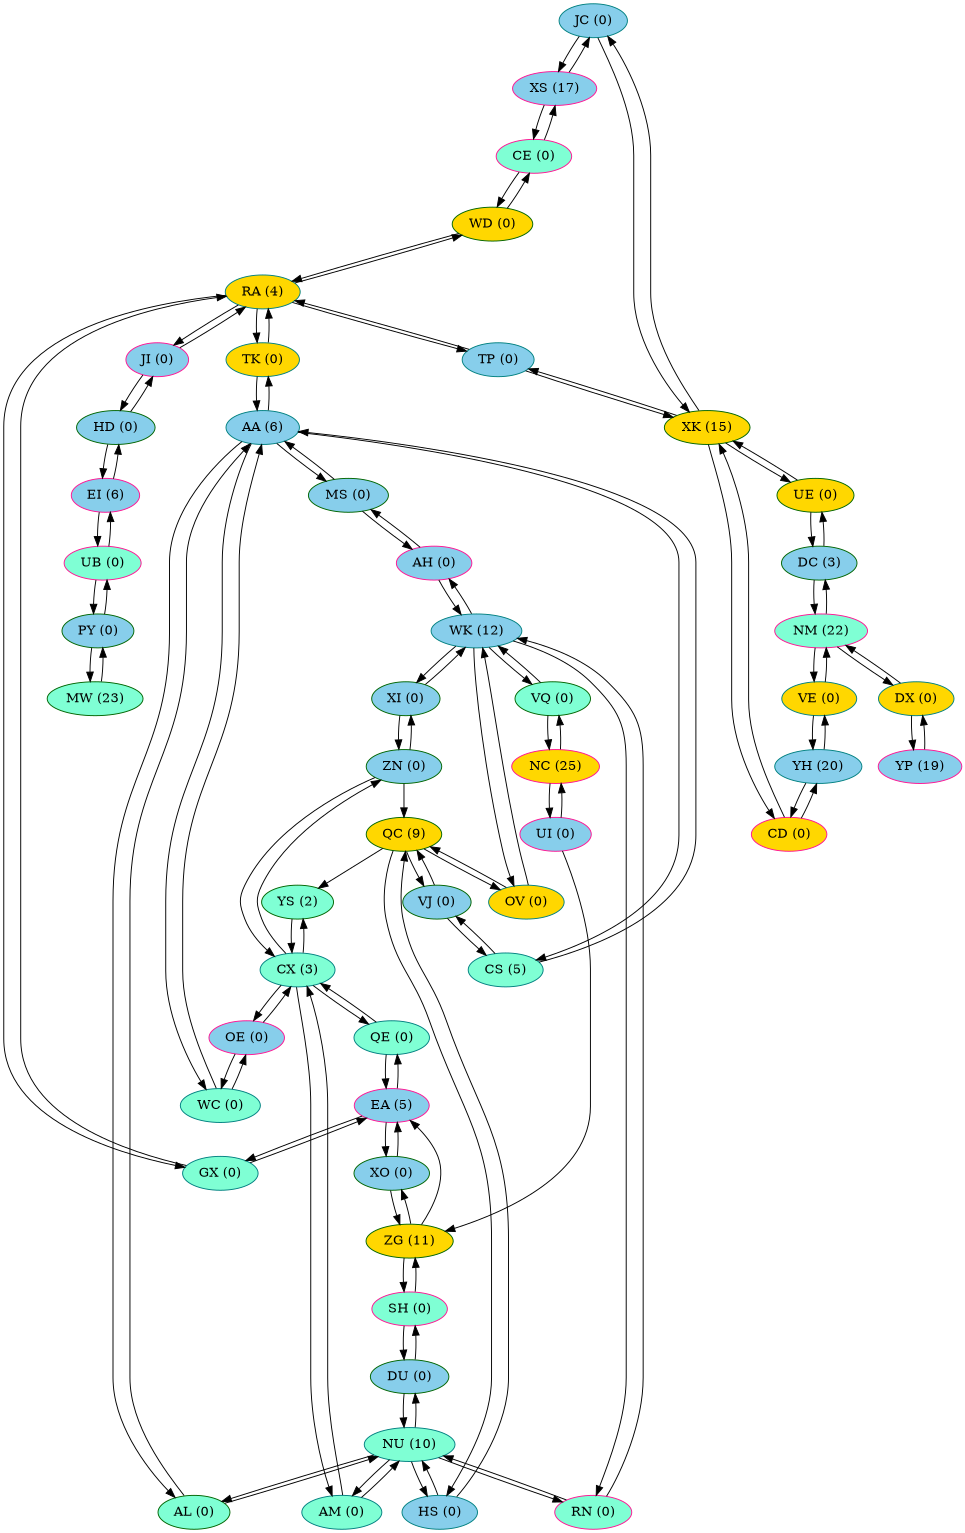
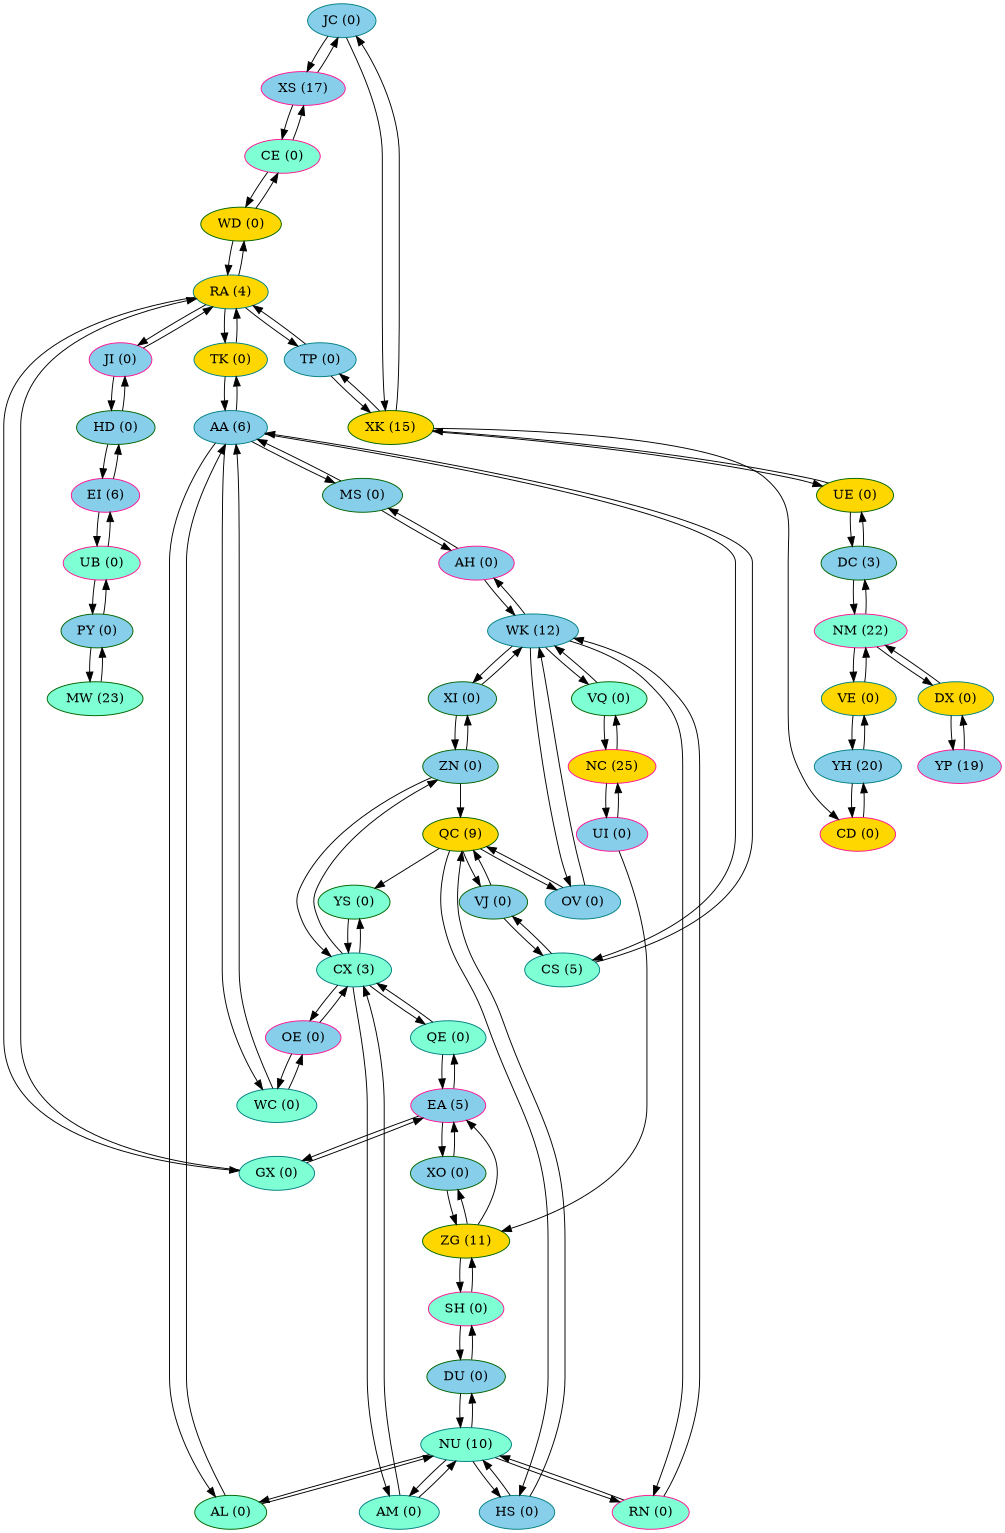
edge "CD (0)" -> "XK (15)": removed
node "YS (2)": label "YS (2)" -> "YS (0)"
node "OV (0)": fillcolor gold -> skyblue
